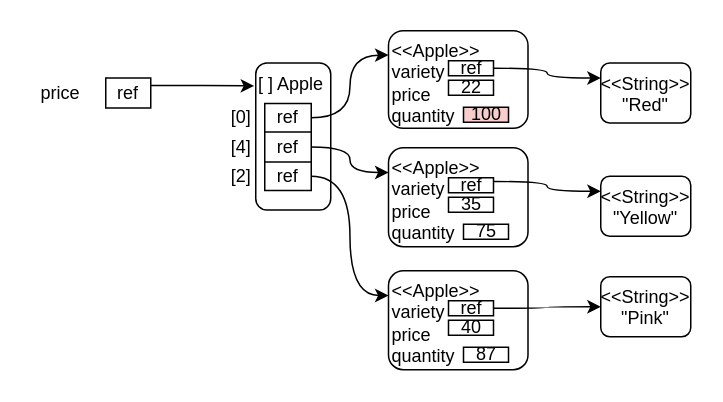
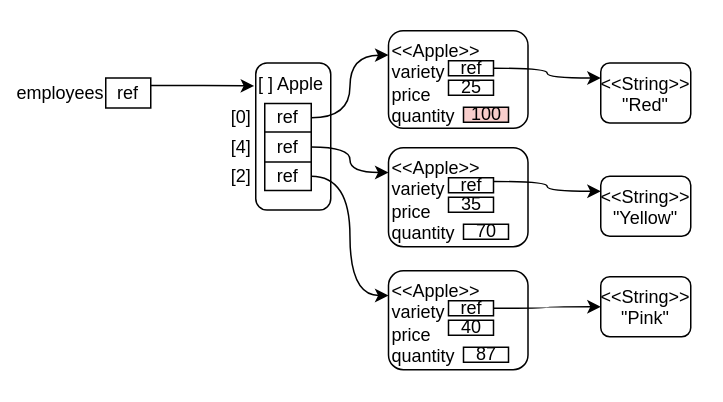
node "22": label "22" -> "25"
node "price": label "price" -> "employees"
node "75": label "75" -> "70"
